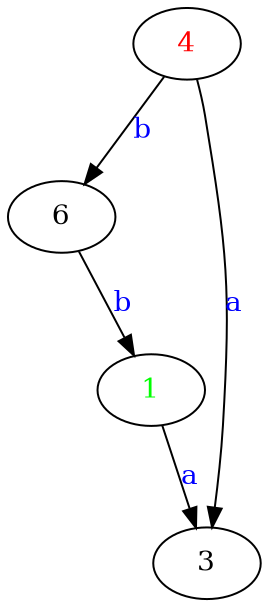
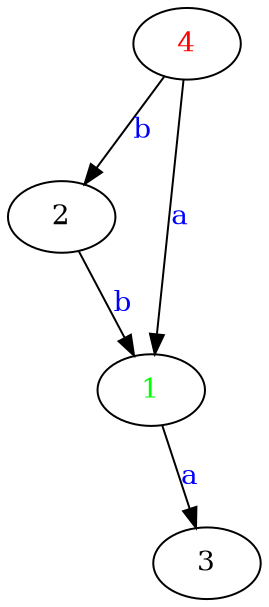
node "6": label "6" -> "2"
edge "4" -> "3": now "4" -> "1"
